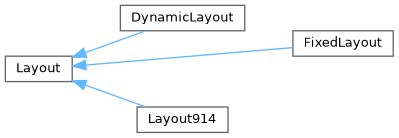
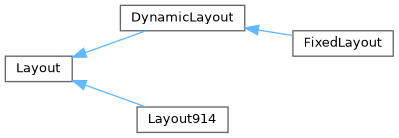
edge "FixedLayout" -> "Layout": now "FixedLayout" -> "DynamicLayout"
